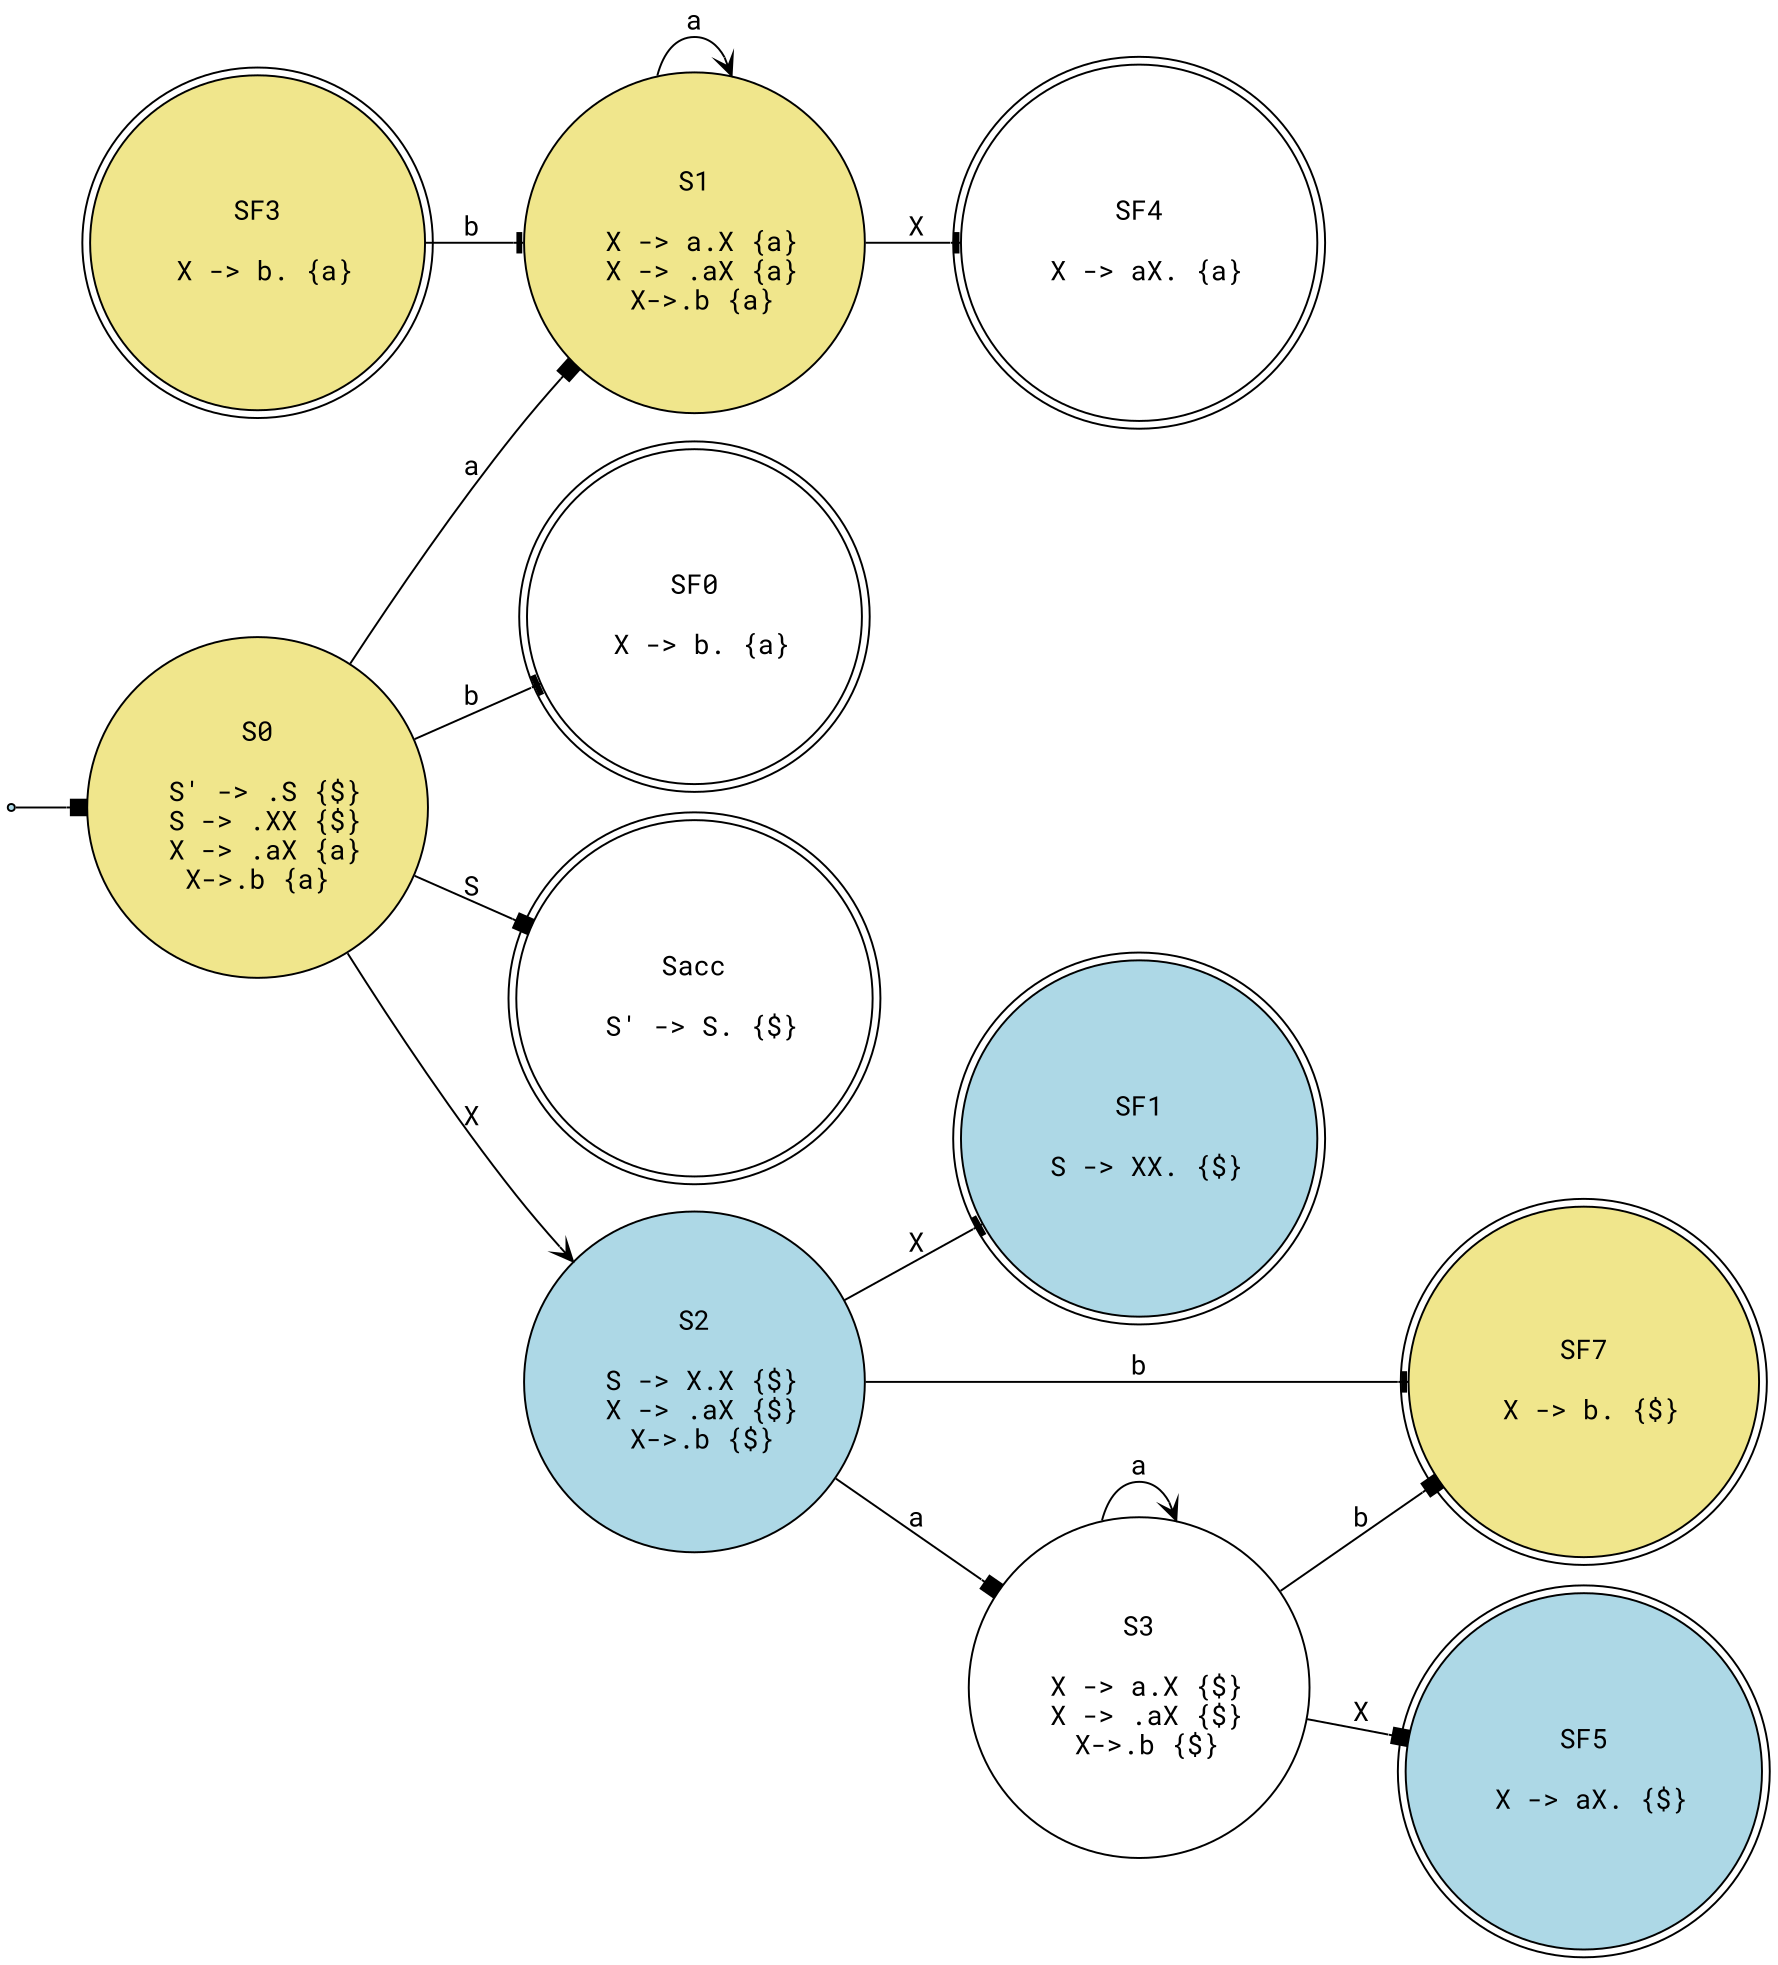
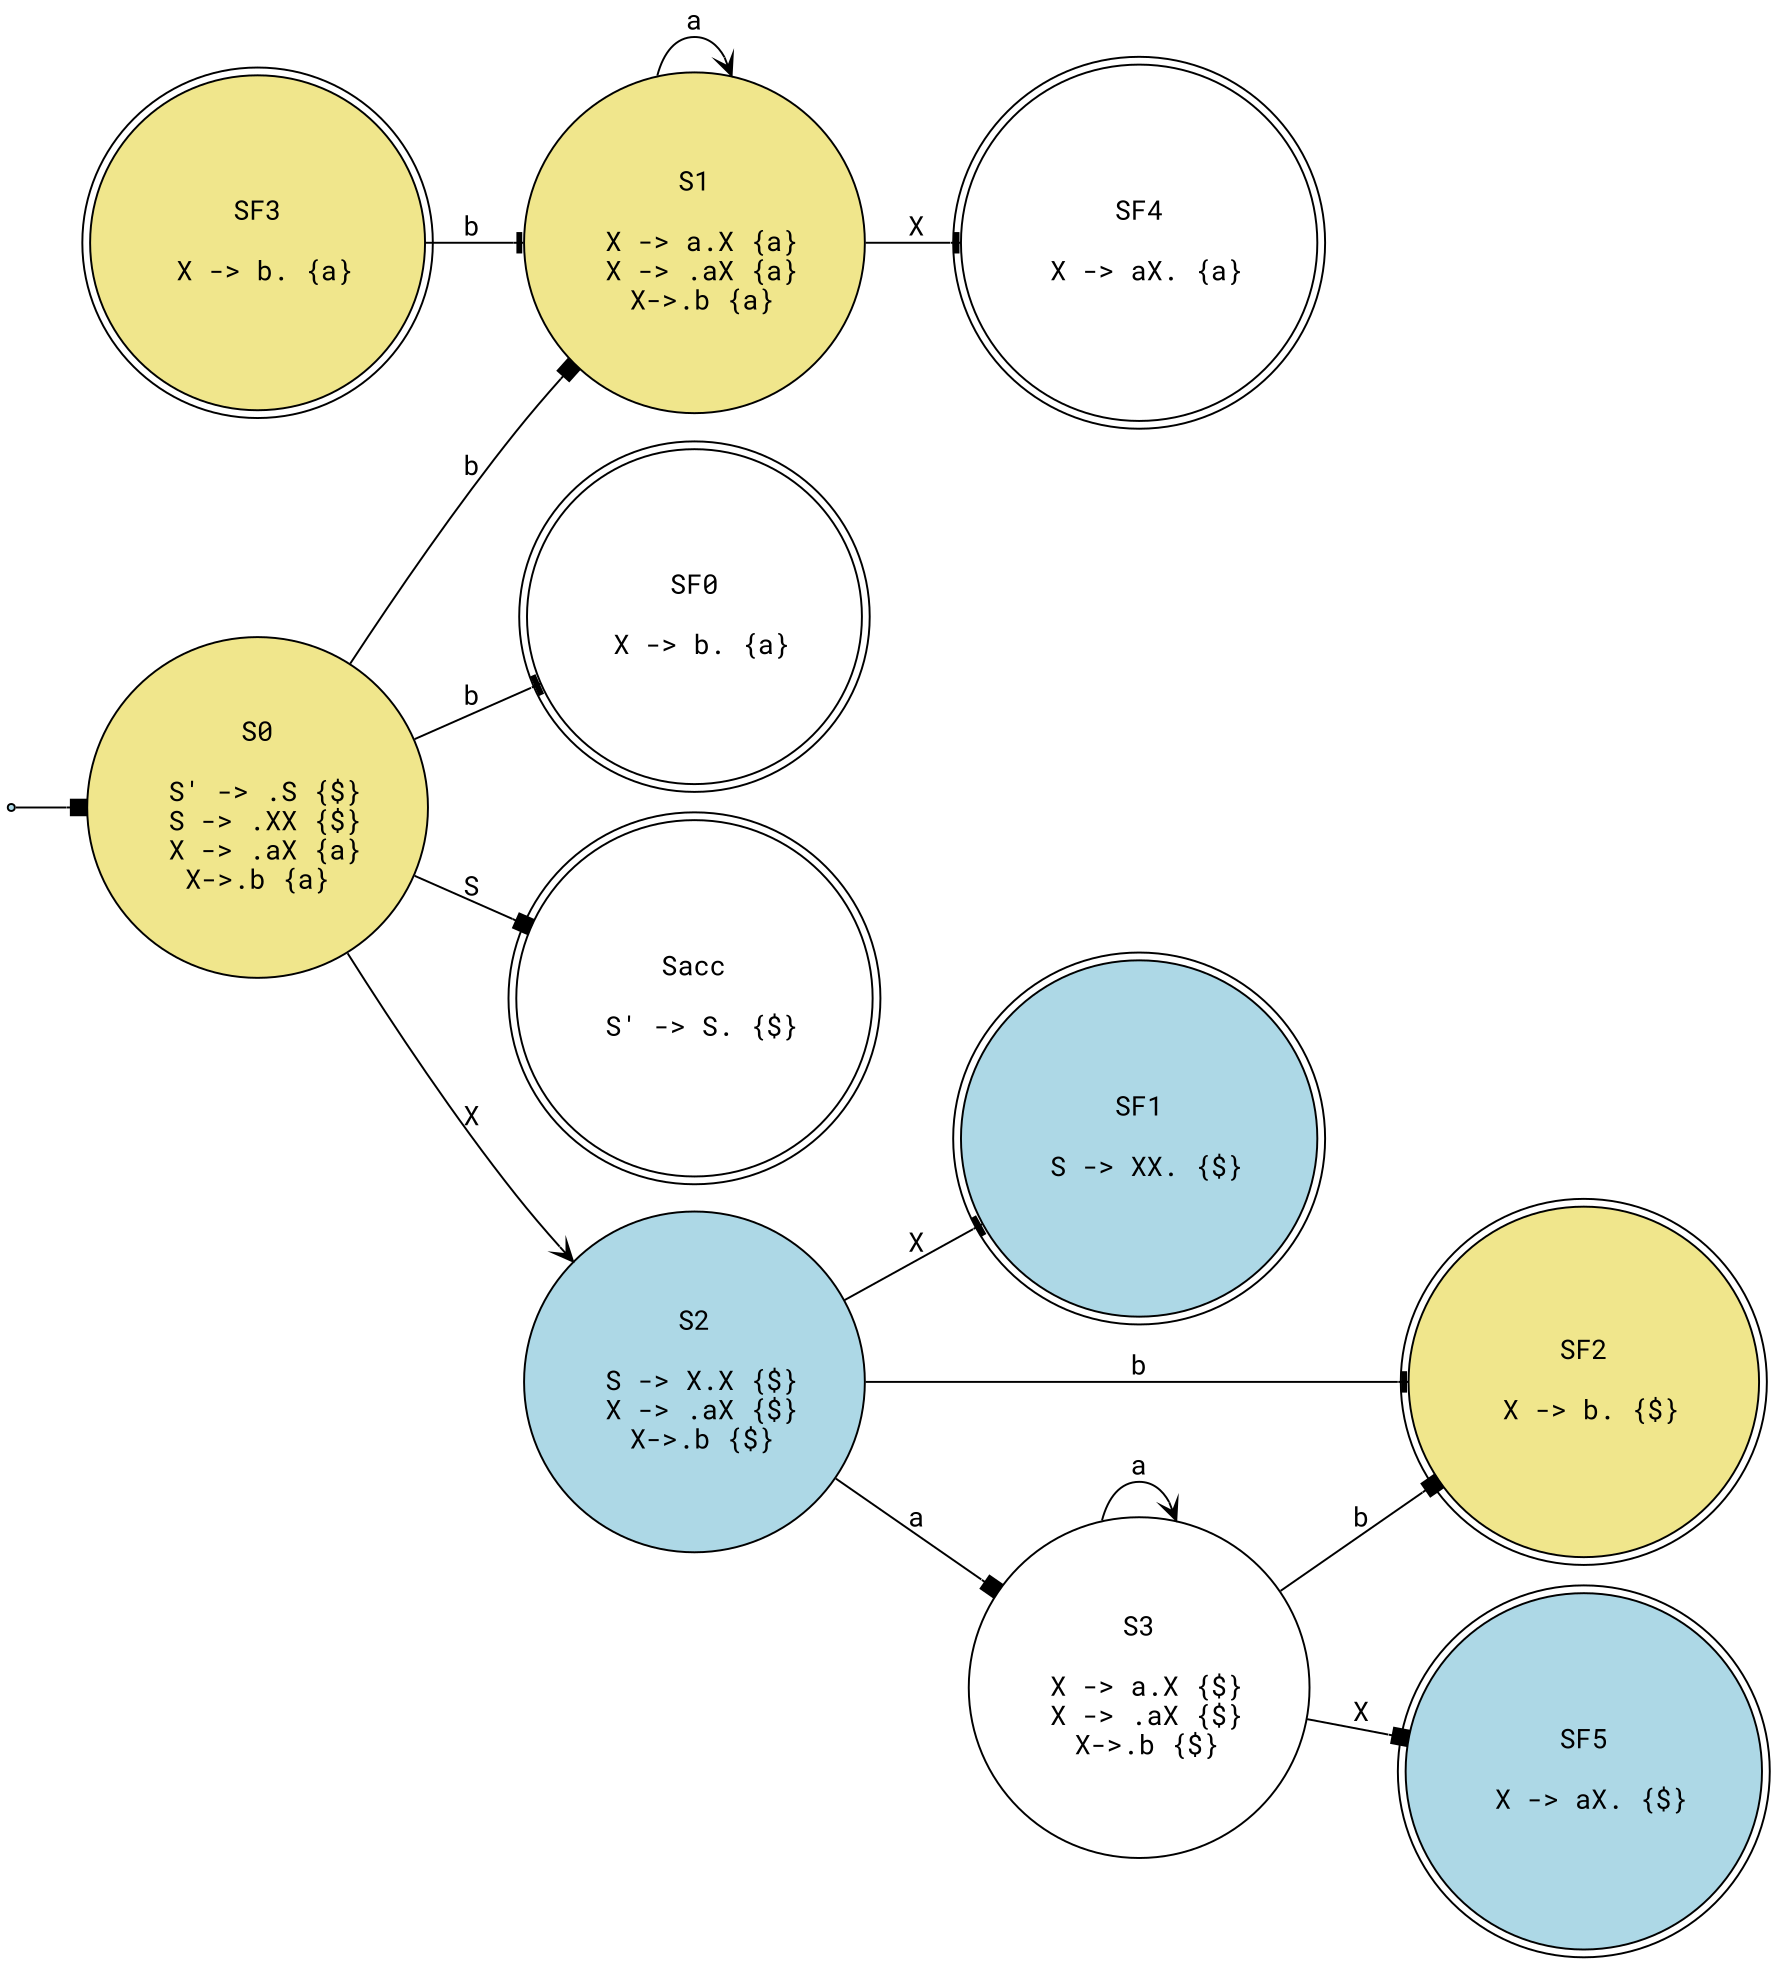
edge "S0 S' -> .S {$} S -> .XX {$} X -> .aX {a} X->.b {a}" -> "S1 X -> a.X {a} X -> .aX {a} X->.b {a}": label "a" -> "b"
node "SF7 X -> b. {$}": label "SF7 X -> b. {$}" -> "SF2 X -> b. {$}"
